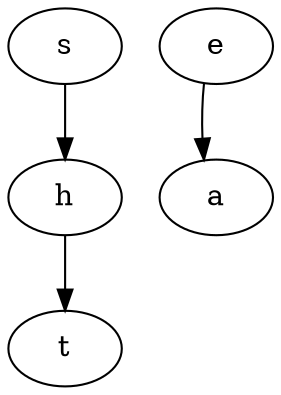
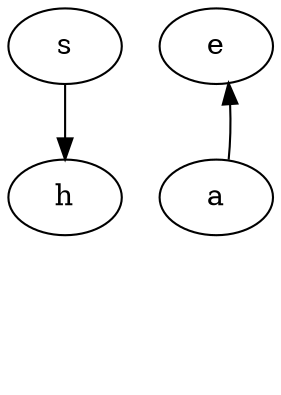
edge "e" -> "a": reversed
node "t": removed
